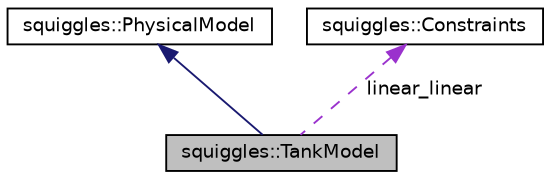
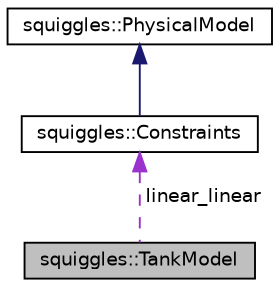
edge "squiggles::TankModel" -> "squiggles::PhysicalModel": now "squiggles::Constraints" -> "squiggles::PhysicalModel"
